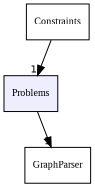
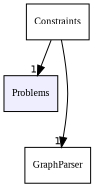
edge "Problems" -> "GraphParser": now "Constraints" -> "GraphParser"
